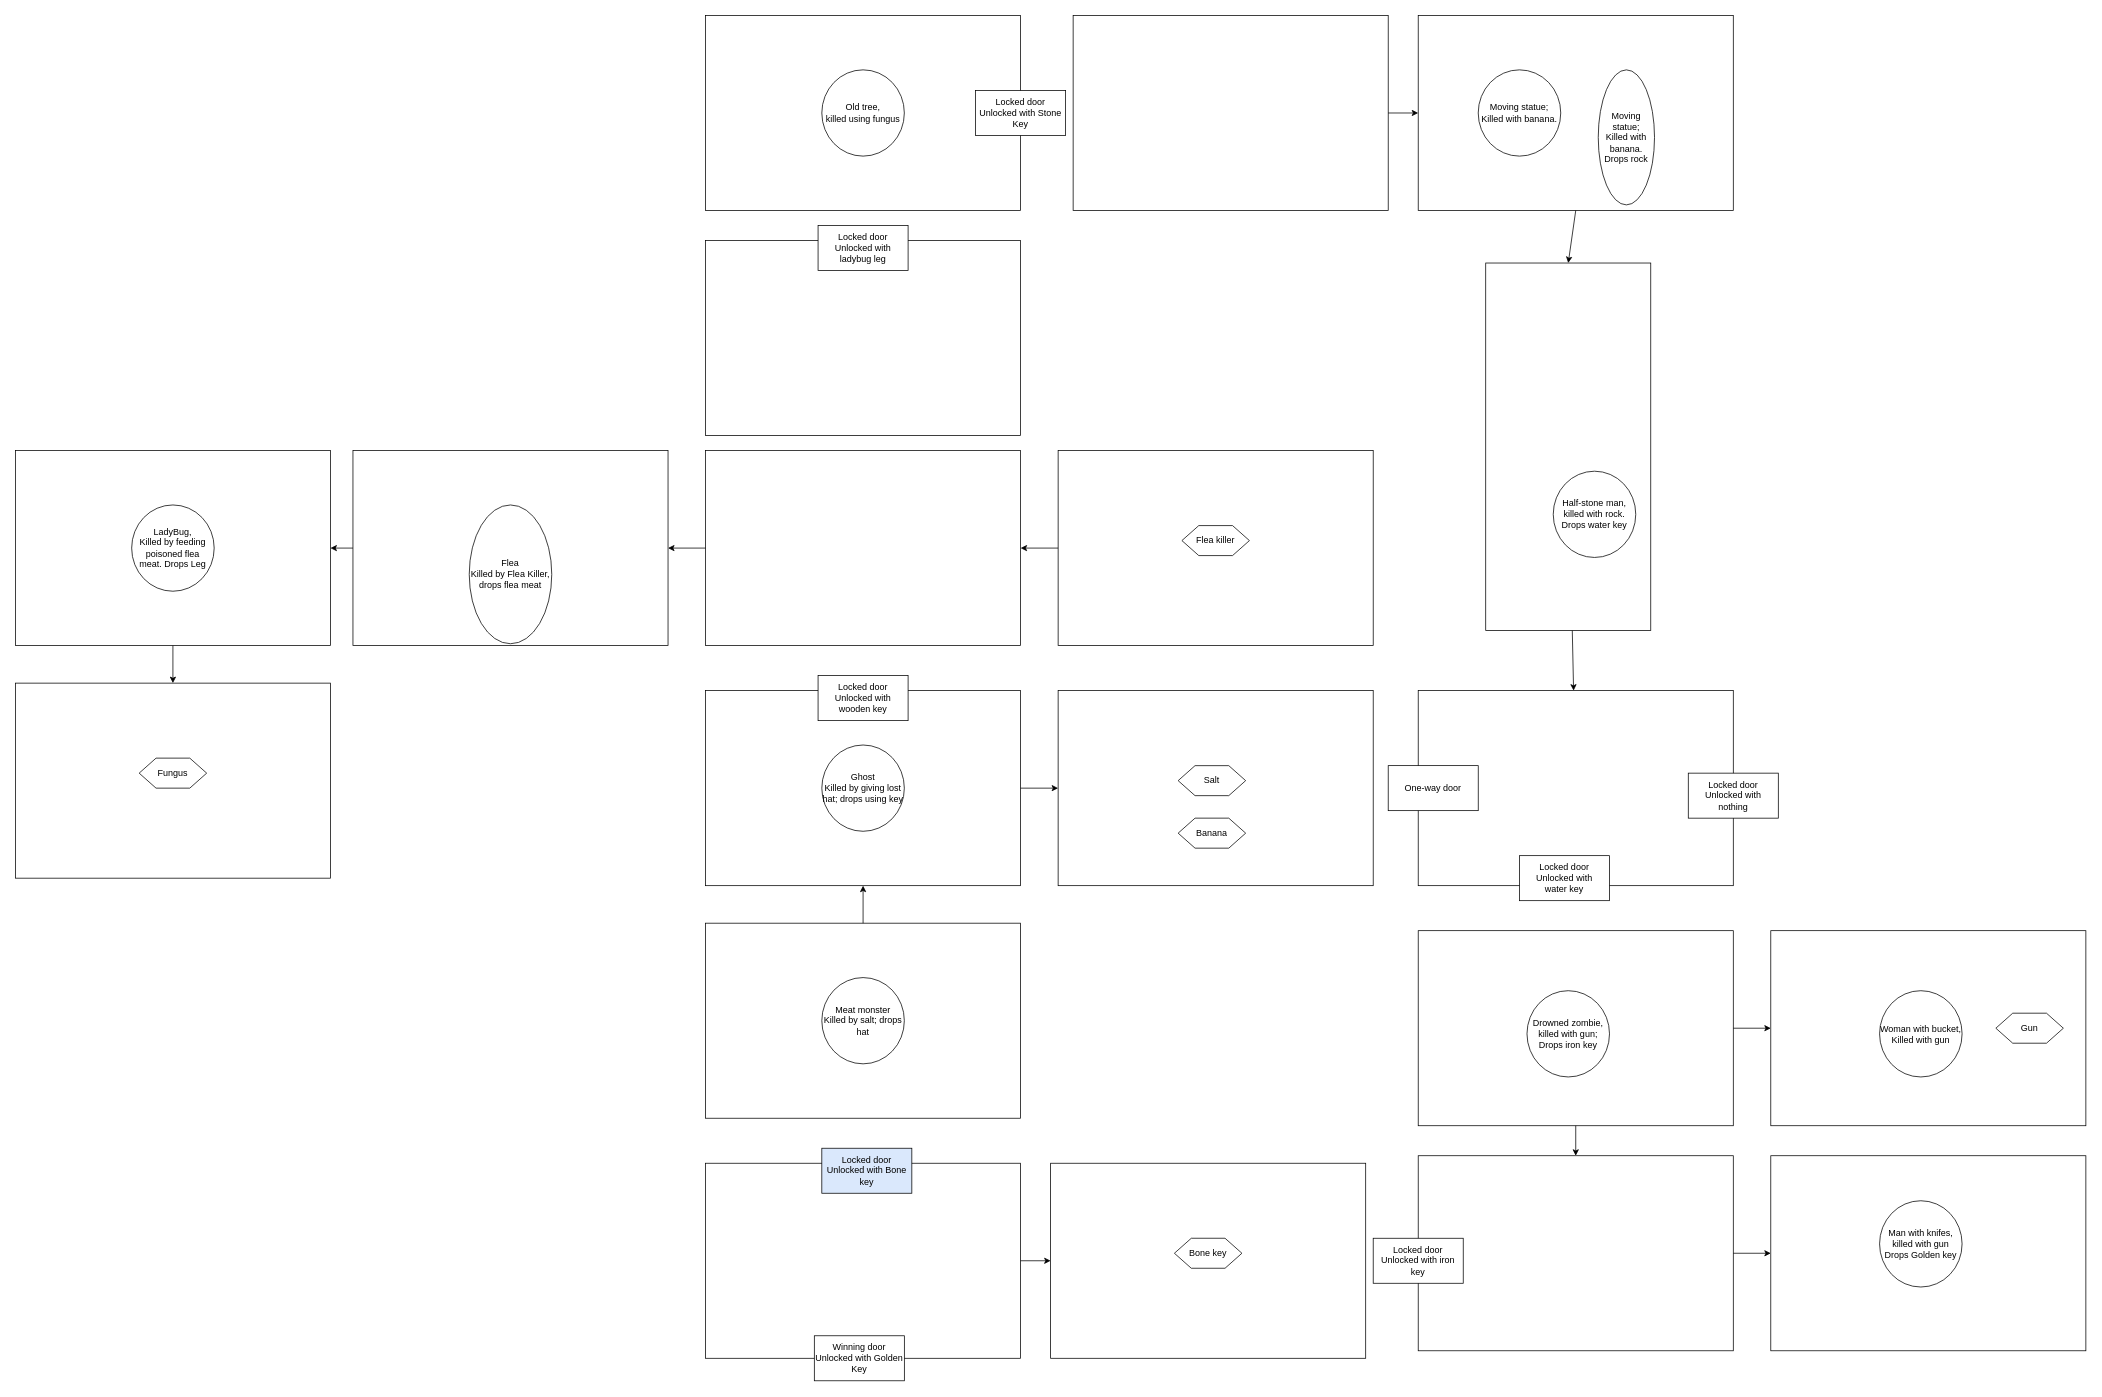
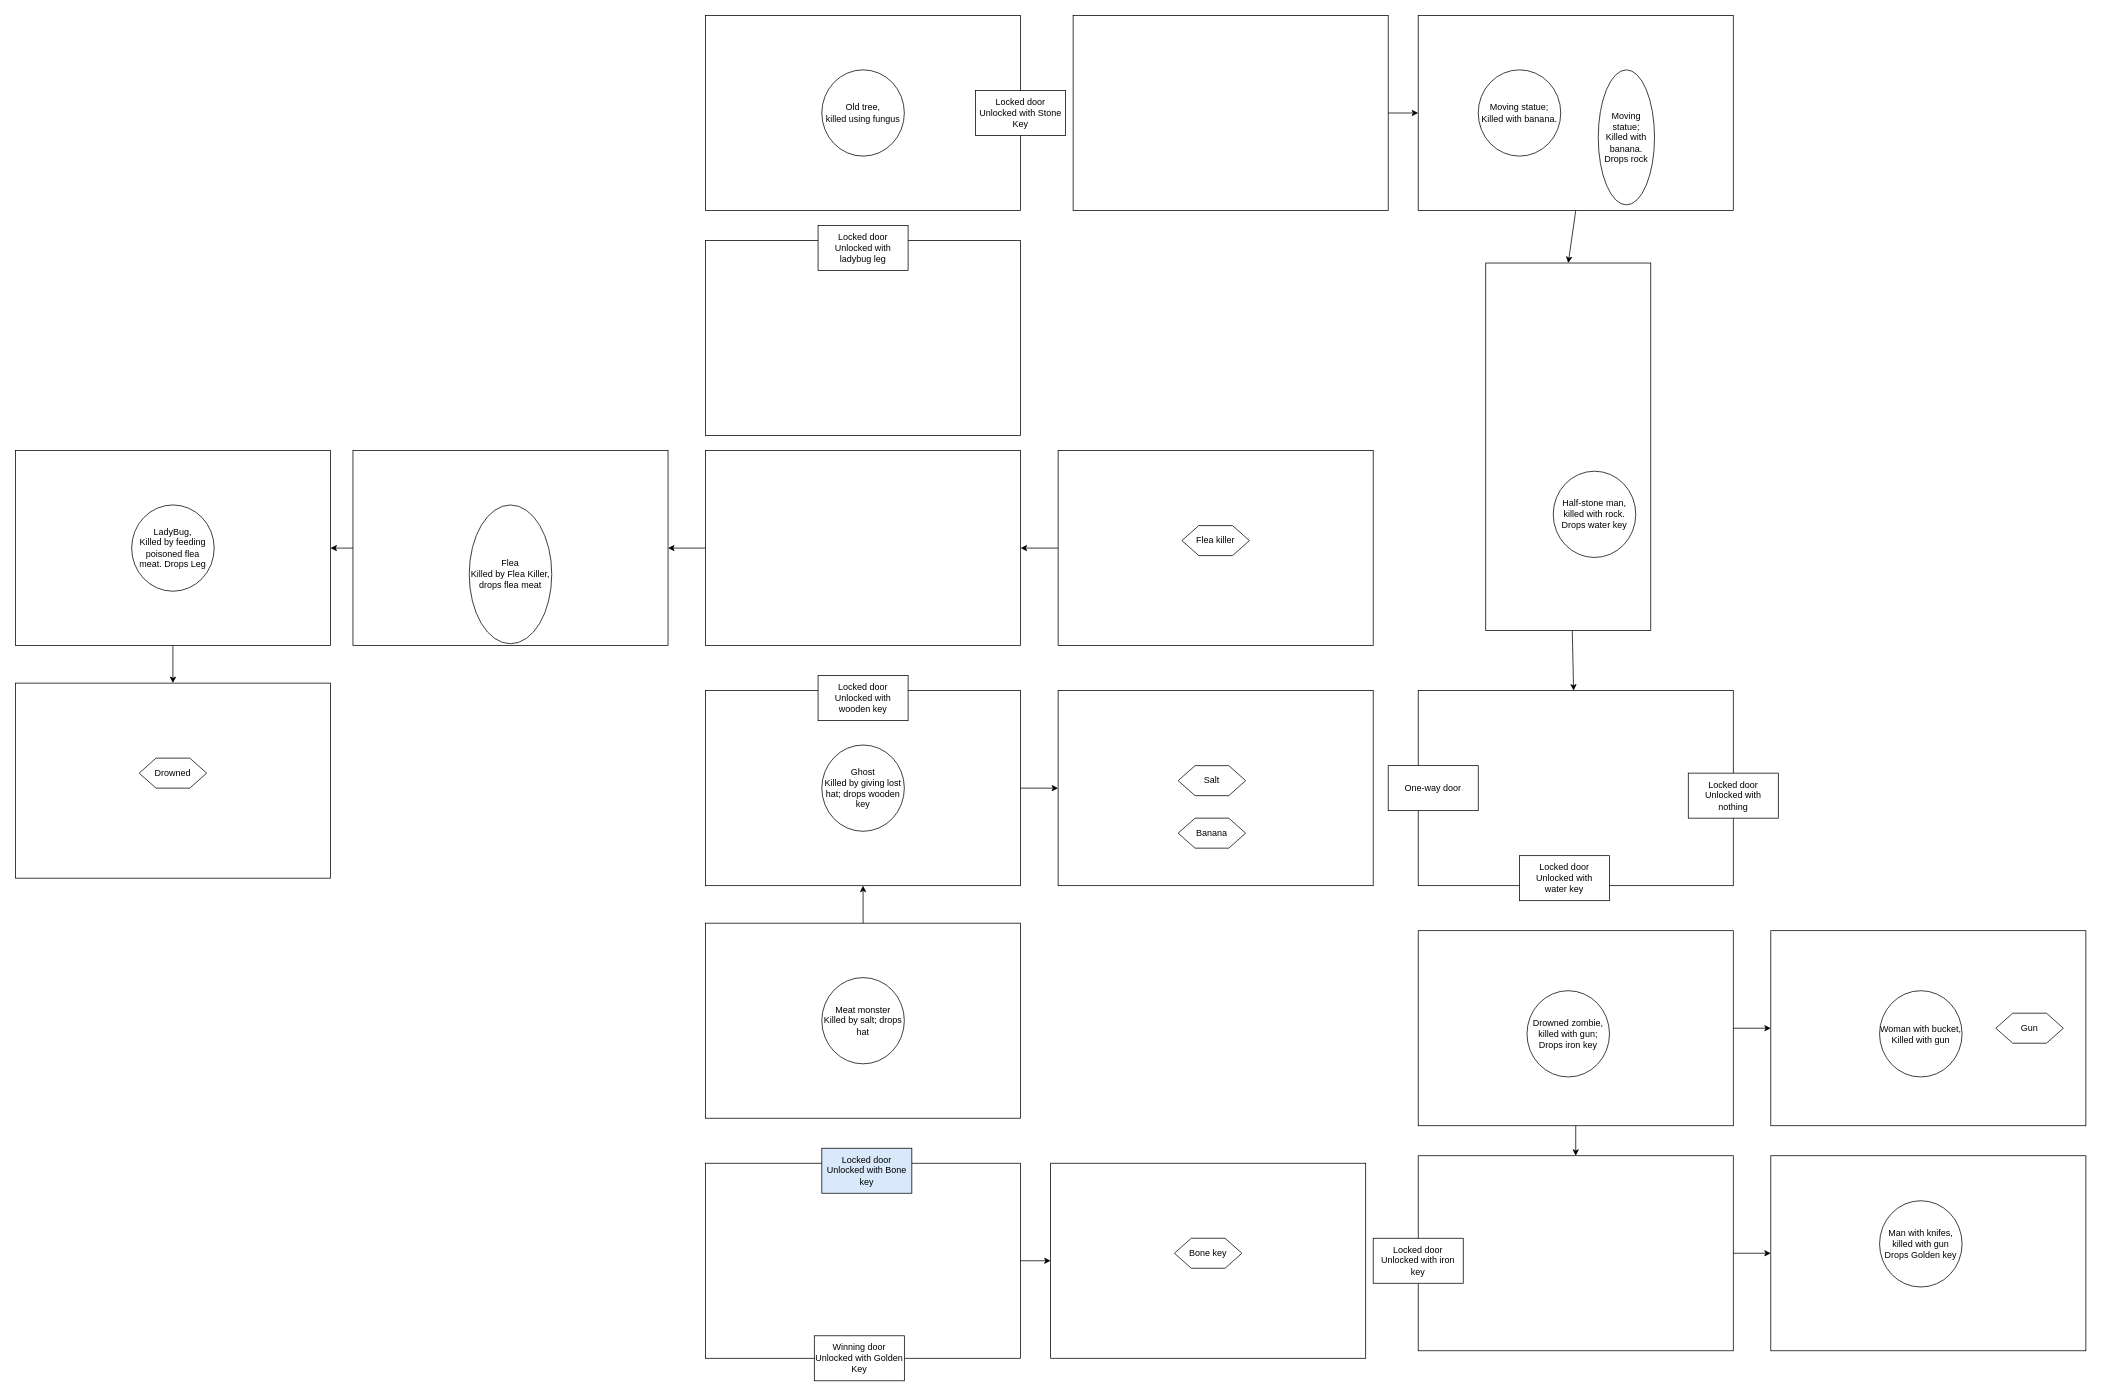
node "Fungus": label "Fungus" -> "Drowned"
node "Ghost Killed by giving lost hat; drops using key": label "Ghost Killed by giving lost hat; drops using key" -> "Ghost Killed by giving lost hat; drops wooden key"
